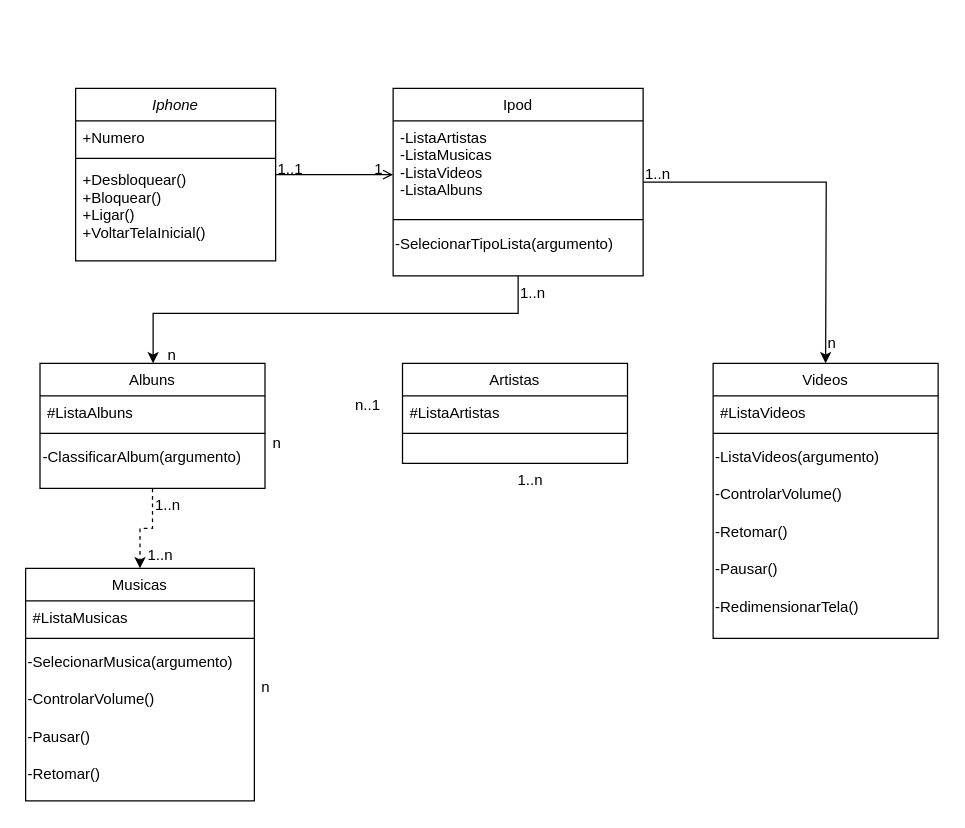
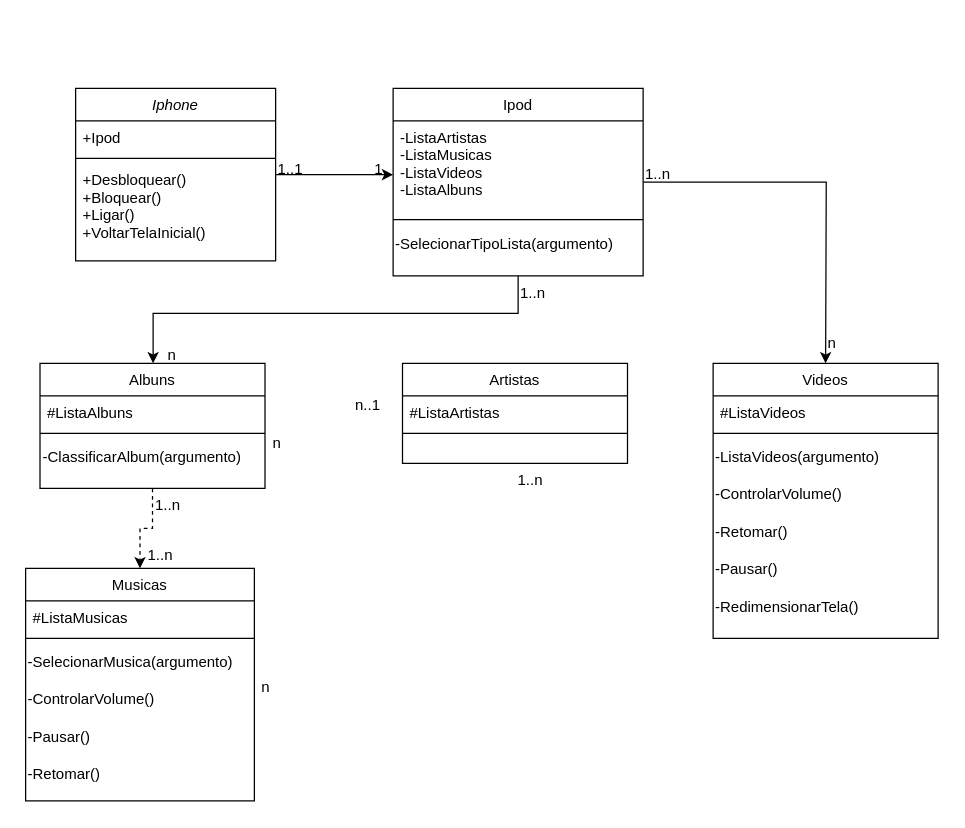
node "+Numero": label "+Numero" -> "+Ipod"
edge "Iphone" -> "Ipod": arrowhead open -> classic
